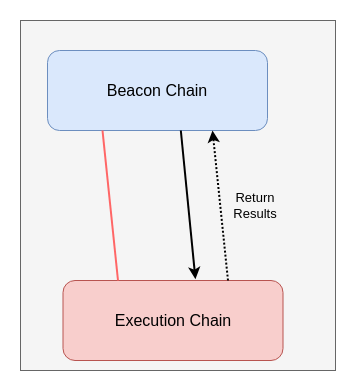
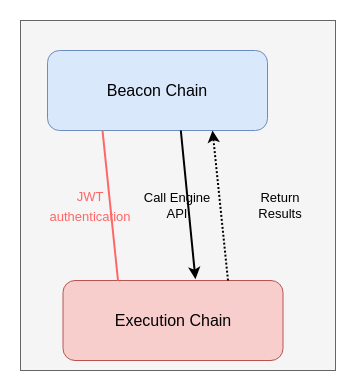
node "JWT authentication": added
node "Call Engine API": added
node "Return Results": moved (256, 206) -> (281, 206)
